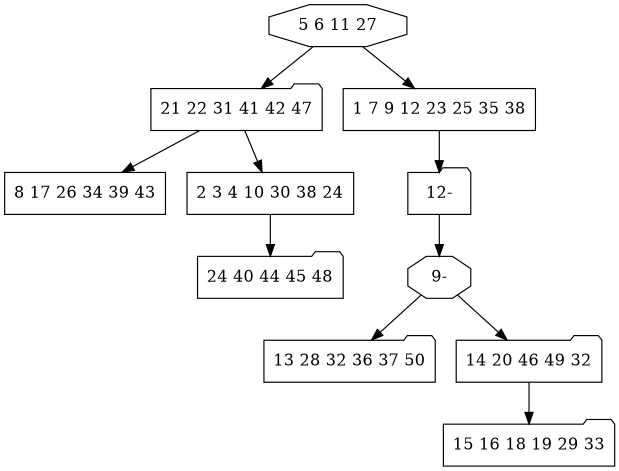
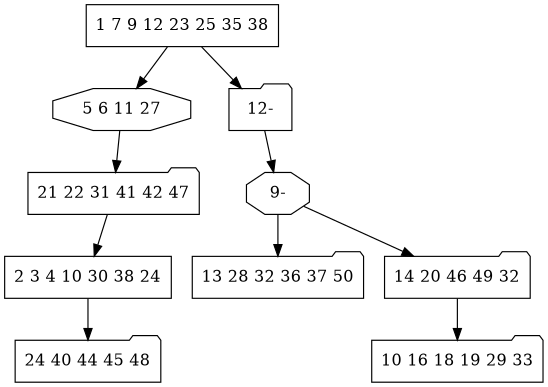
edge "5 6 11 27" -> "1 7 9 12 23 25 35 38": reversed
node "8 17 26 34 39 43": removed
node "15 16 18 19 29 33": label "15 16 18 19 29 33" -> "10 16 18 19 29 33"
